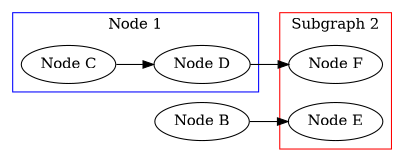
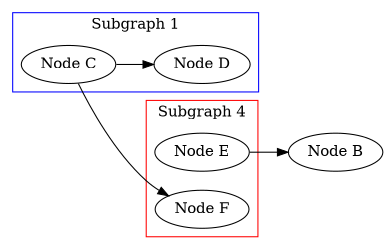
cluster "Node 1": label "Node 1" -> "Subgraph 1"
cluster "Subgraph 2": label "Subgraph 2" -> "Subgraph 4"
edge "Node D" -> "Node F": now "Node C" -> "Node F"
edge "Node B" -> "Node E": reversed
